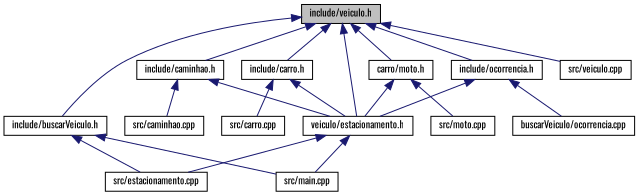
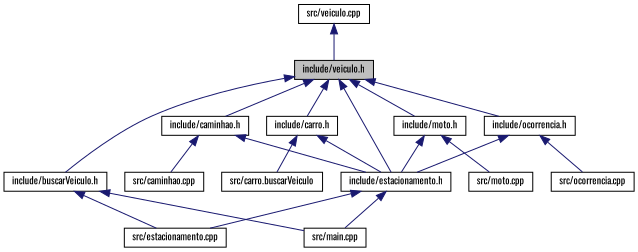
edge "src/veiculo.cpp" -> "include/veiculo.h": reversed
node "carro/moto.h": label "carro/moto.h" -> "include/moto.h"
node "src/carro.cpp": label "src/carro.cpp" -> "src/carro.buscarVeiculo"
node "veiculo/estacionamento.h": label "veiculo/estacionamento.h" -> "include/estacionamento.h"
node "buscarVeiculo/ocorrencia.cpp": label "buscarVeiculo/ocorrencia.cpp" -> "src/ocorrencia.cpp"
